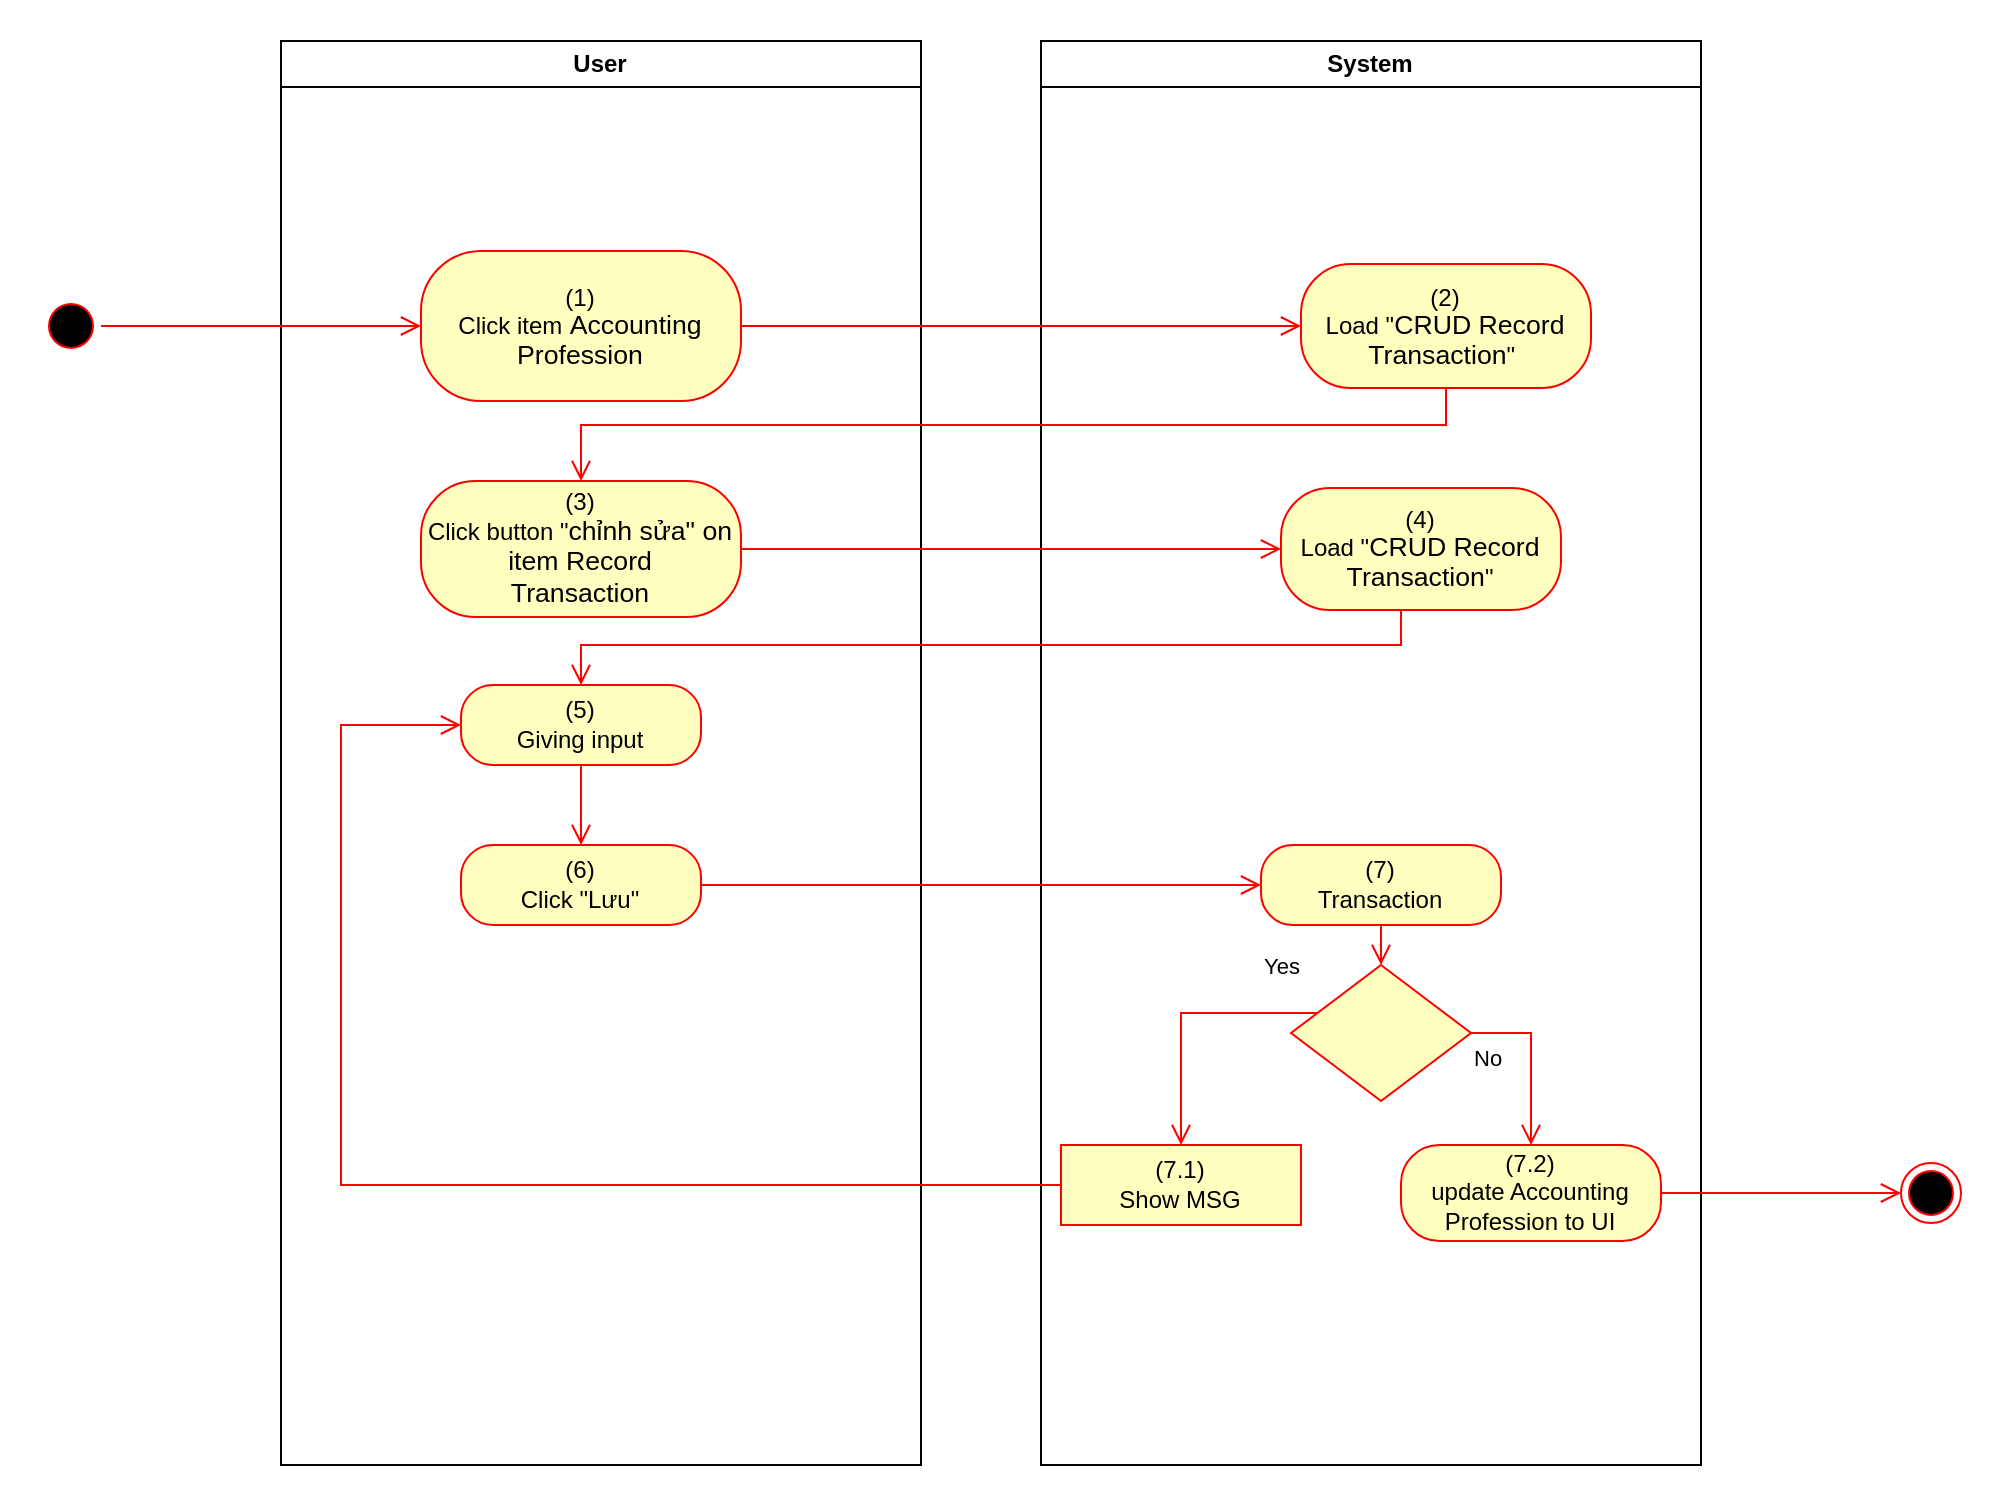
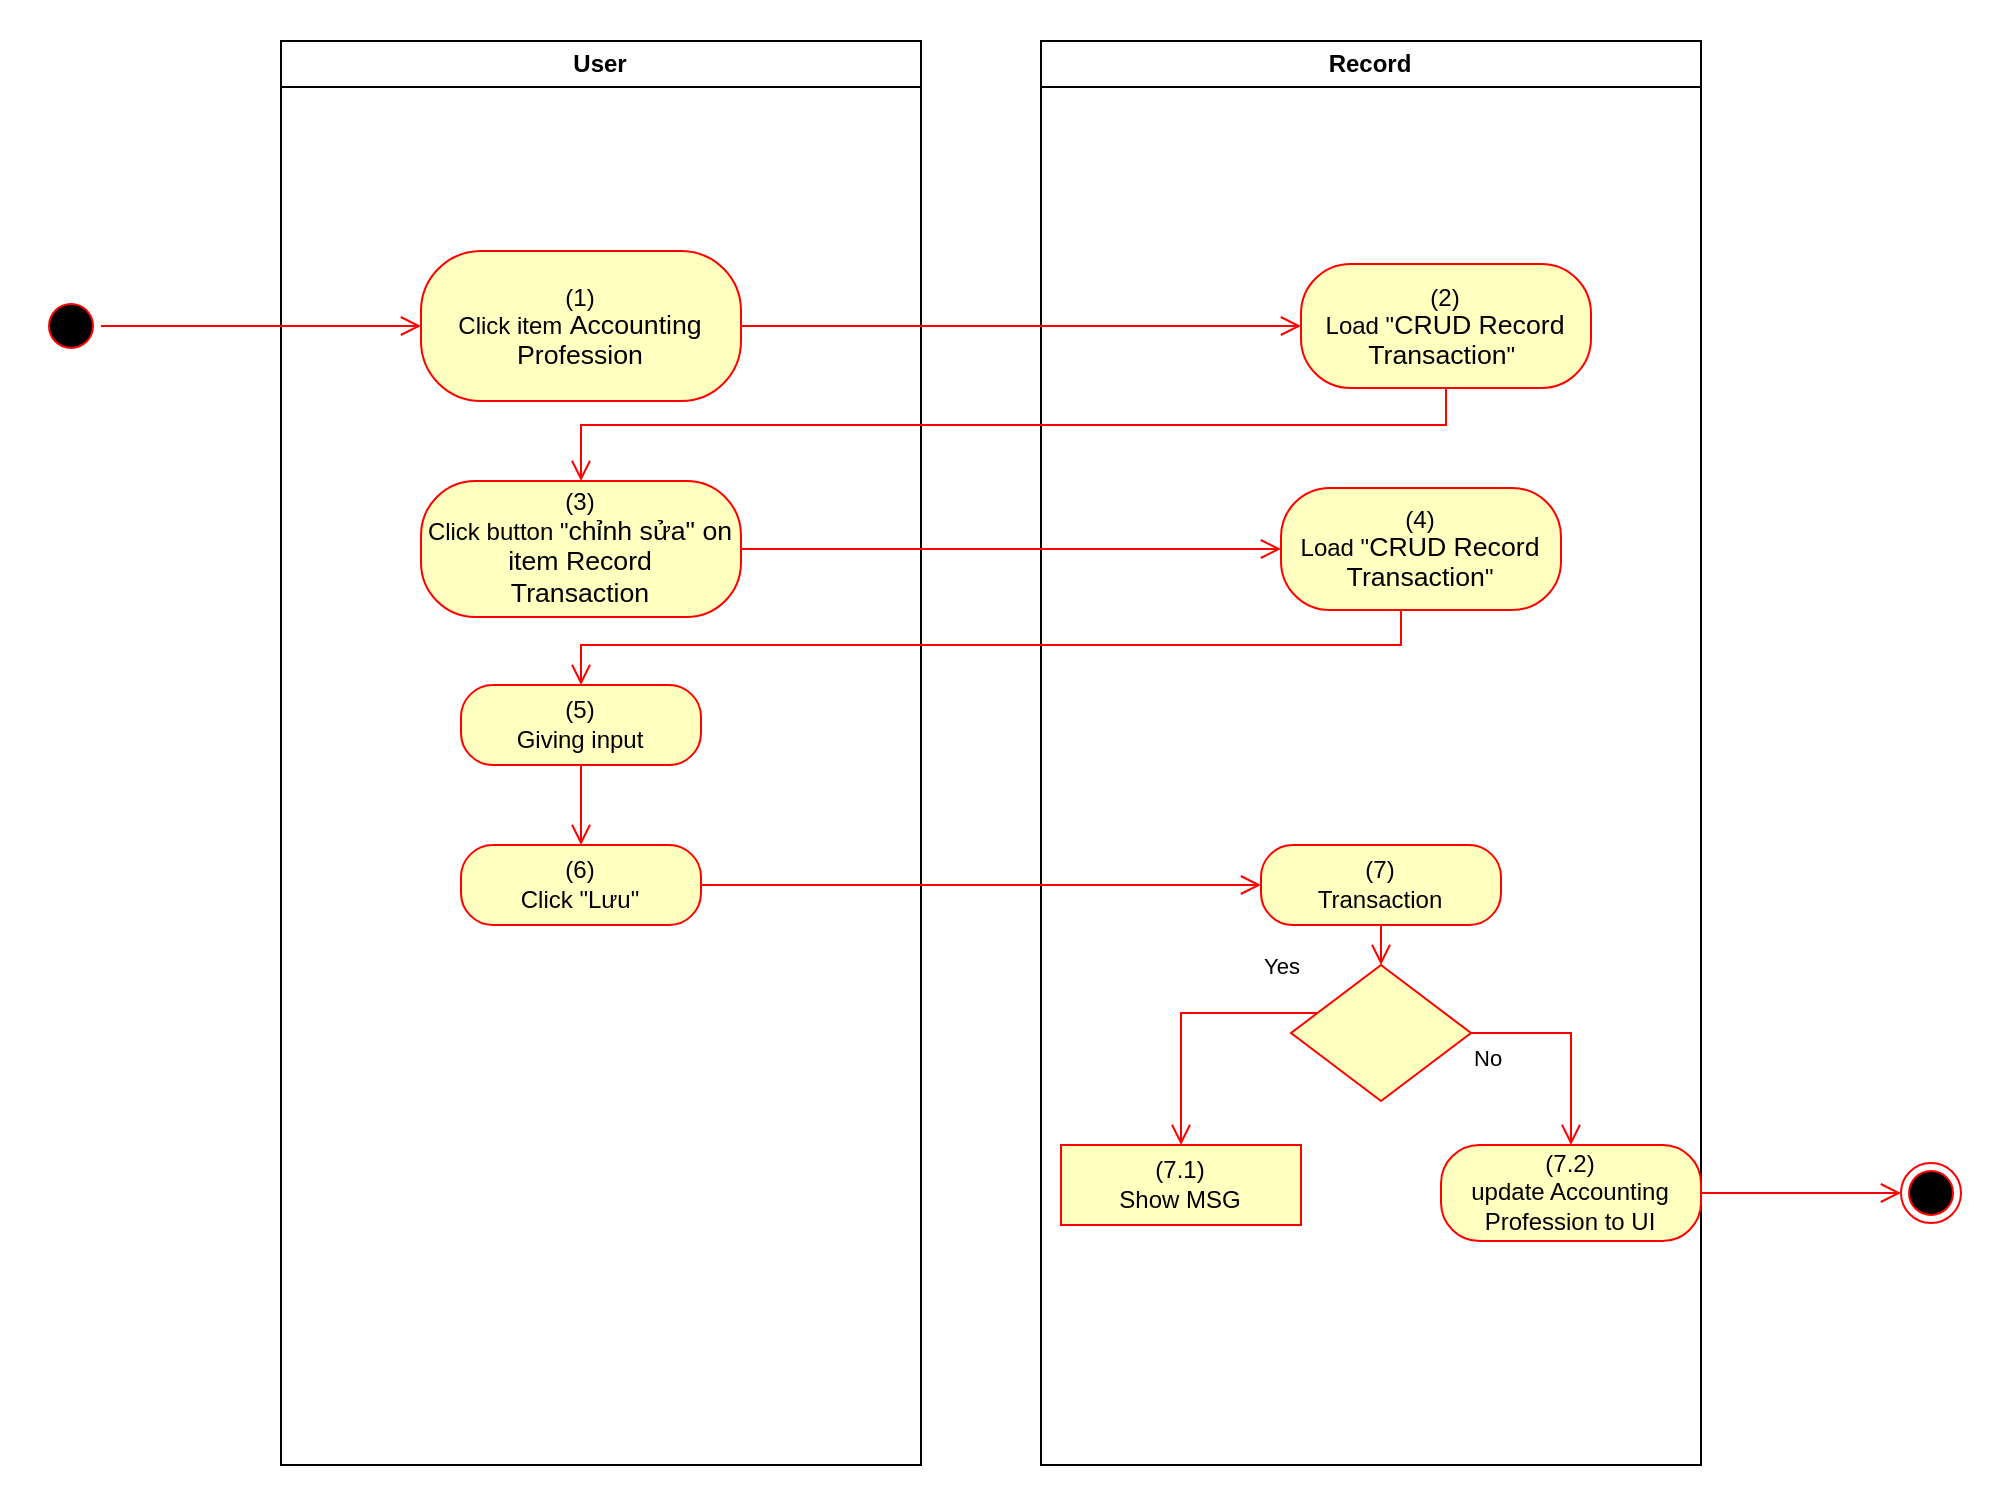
node "System": label "System" -> "Record"
edge "(7.1) Show MSG" -> "(5) Giving input": removed
node "(7.2) update Accounting Profession to UI": moved (1531, 1193) -> (1571, 1193)
